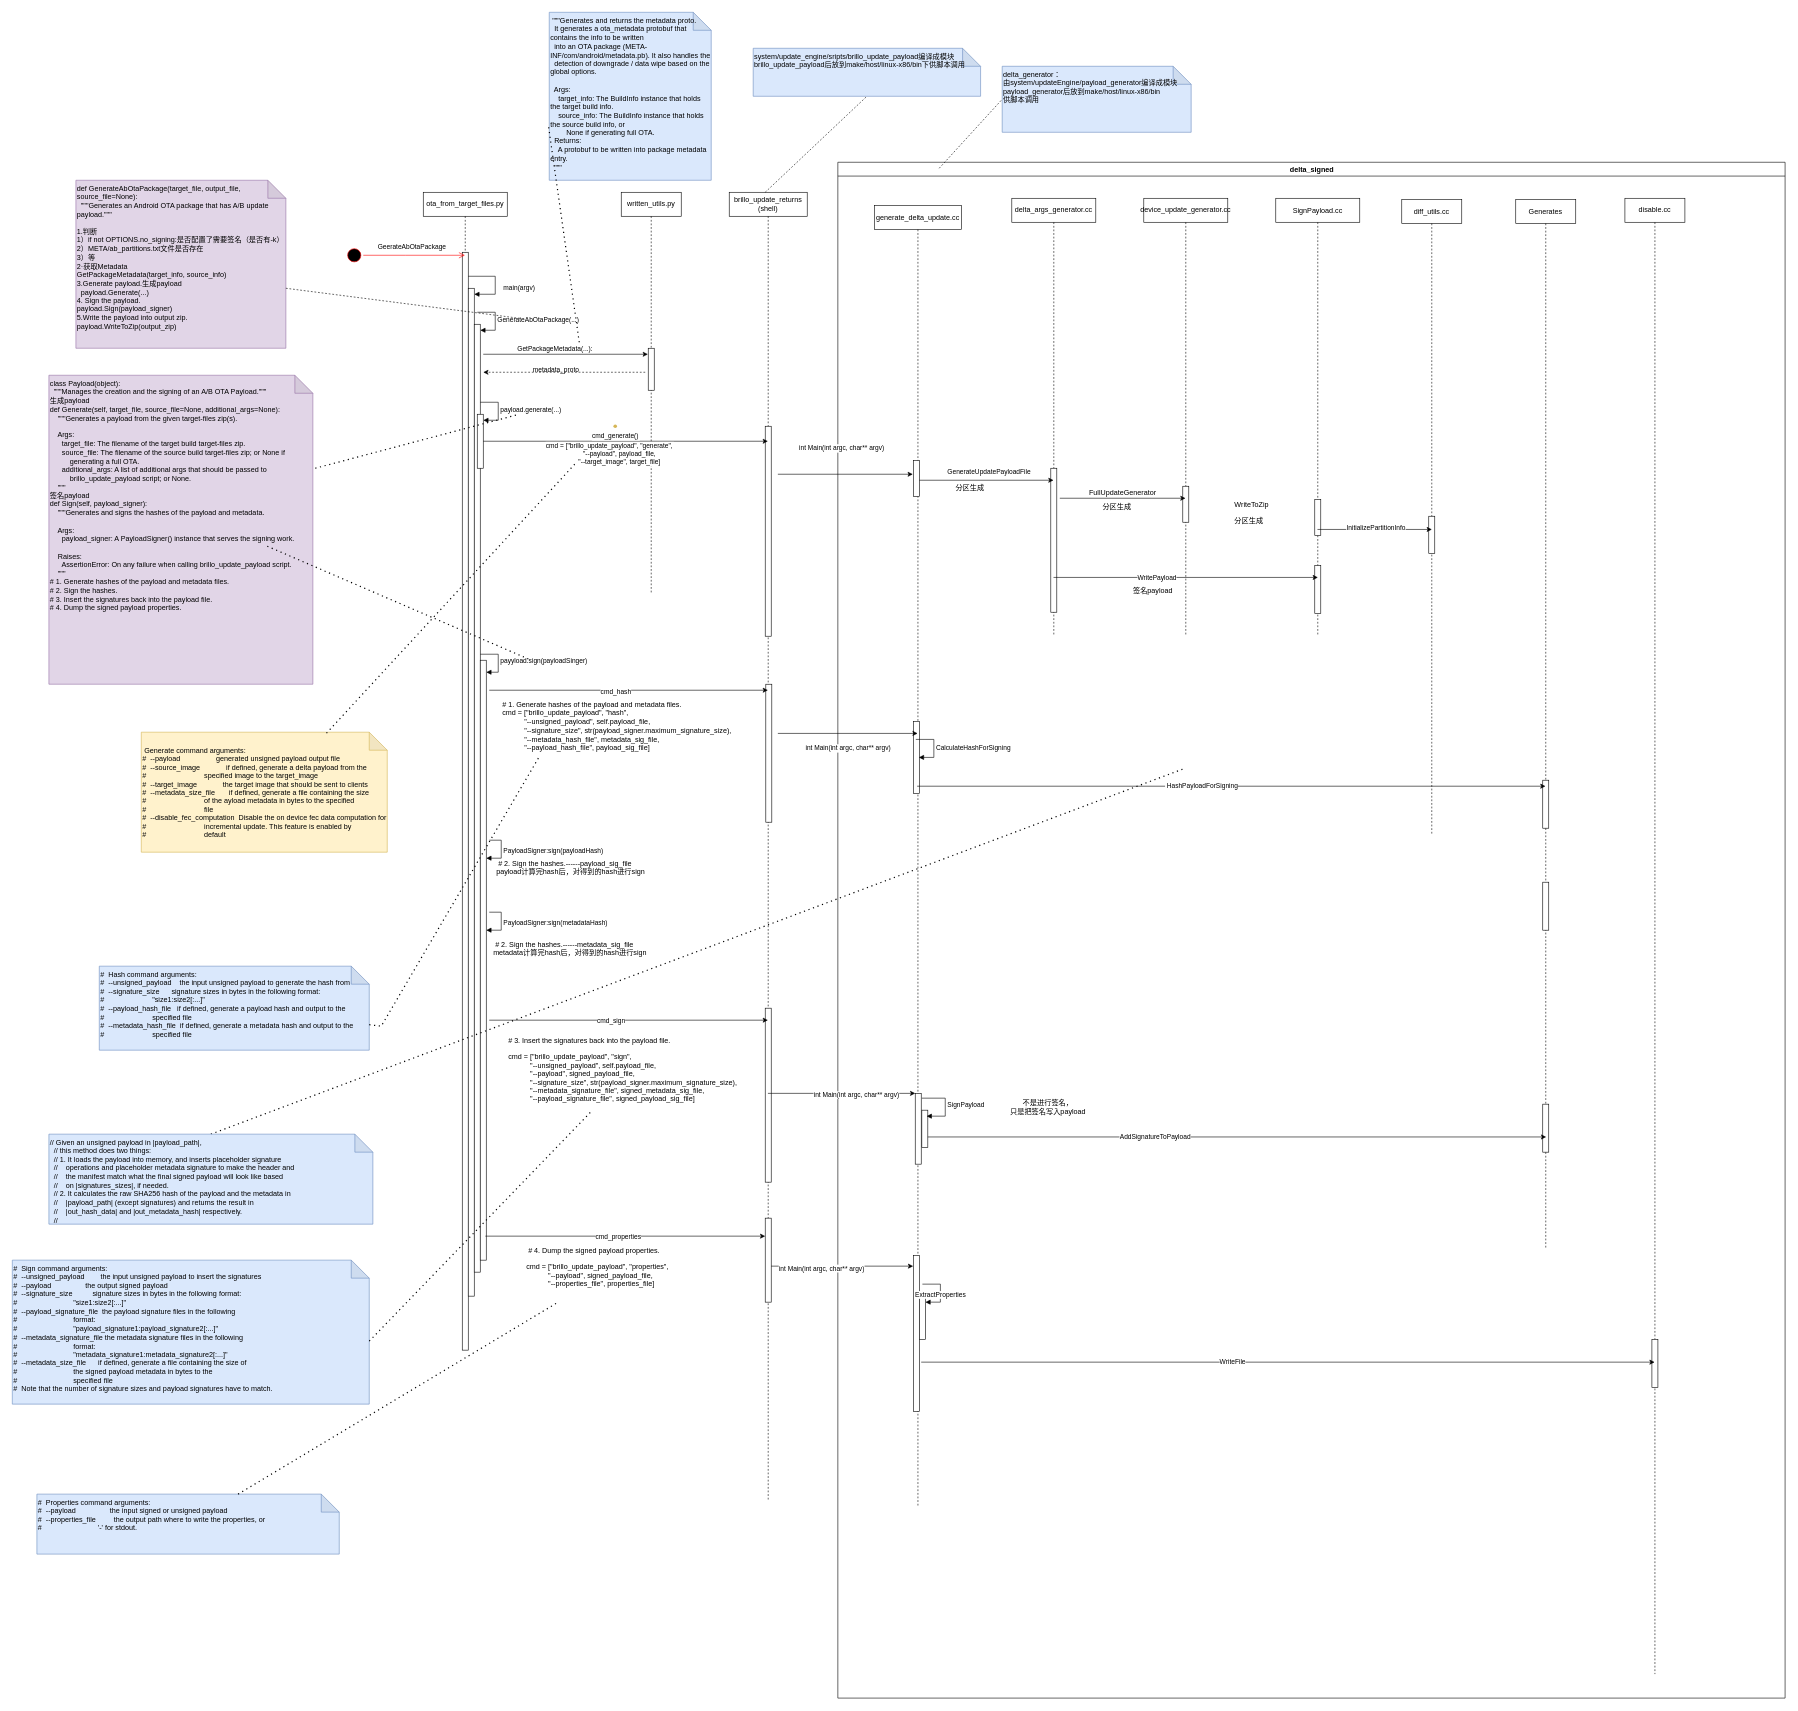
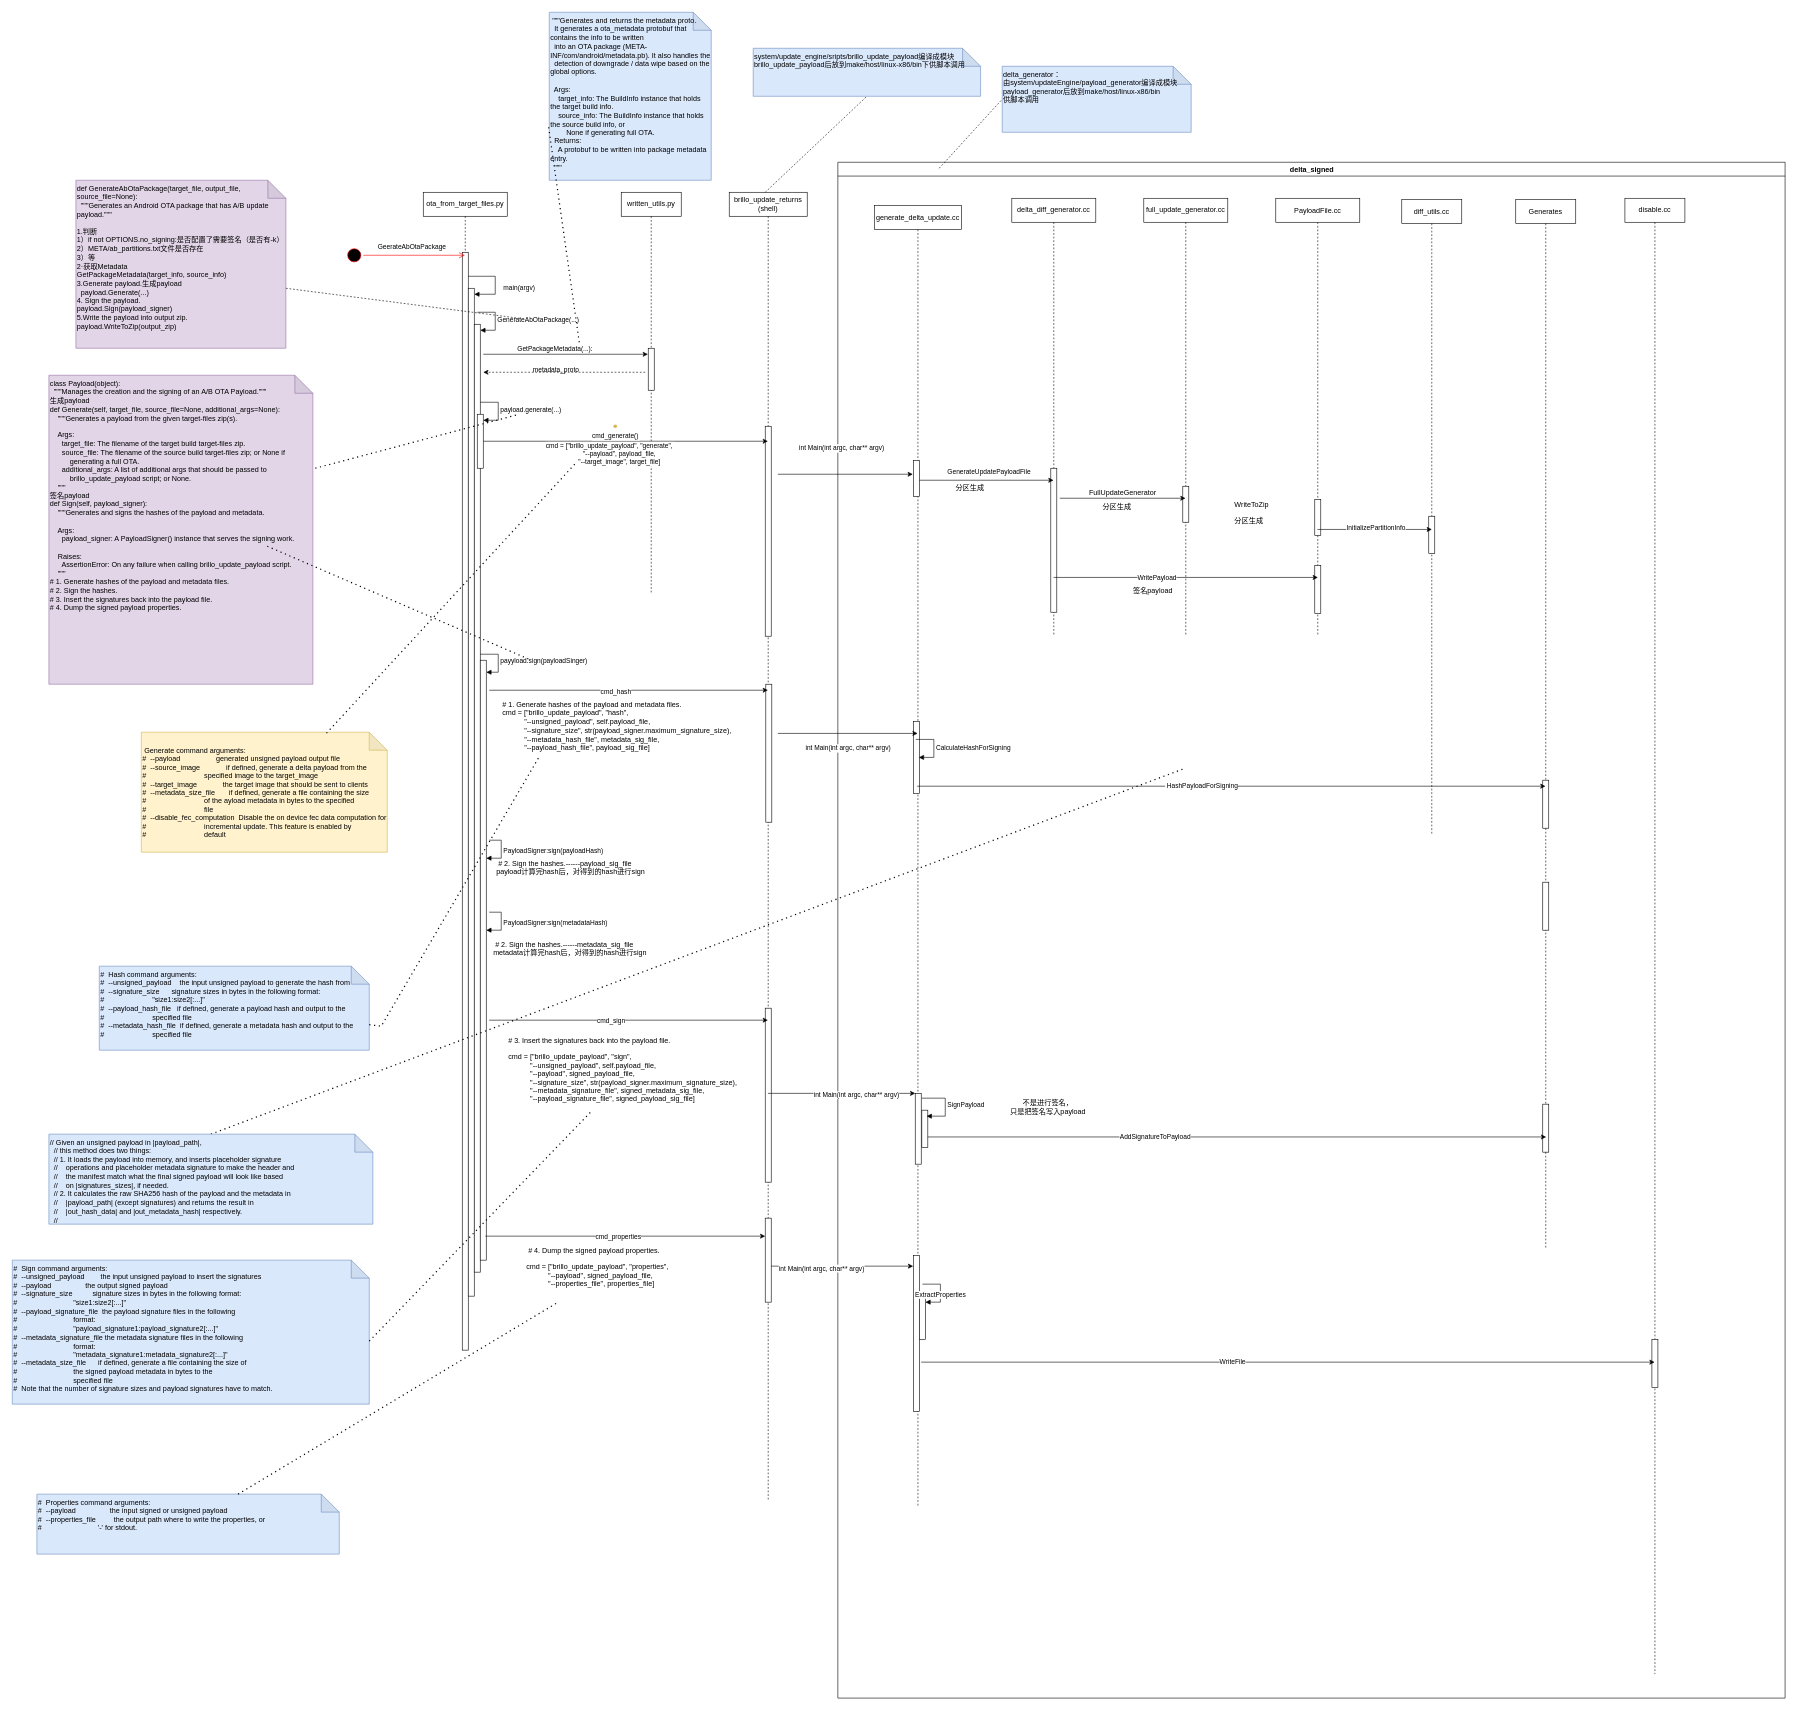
node "delta_args_generator.cc": label "delta_args_generator.cc" -> "delta_diff_generator.cc"
node "device_update_generator.cc": label "device_update_generator.cc" -> "full_update_generator.cc"
node "SignPayload.cc": label "SignPayload.cc" -> "PayloadFile.cc"
